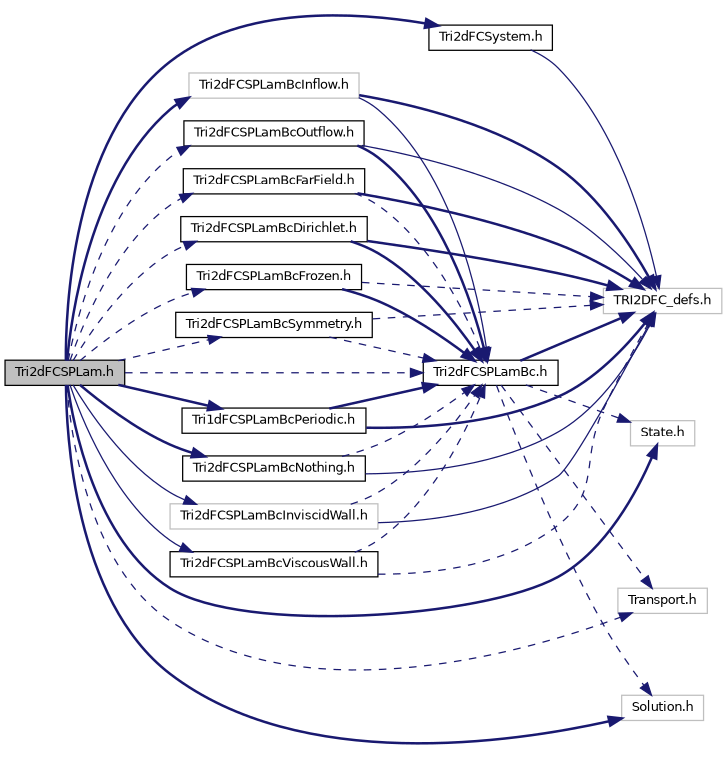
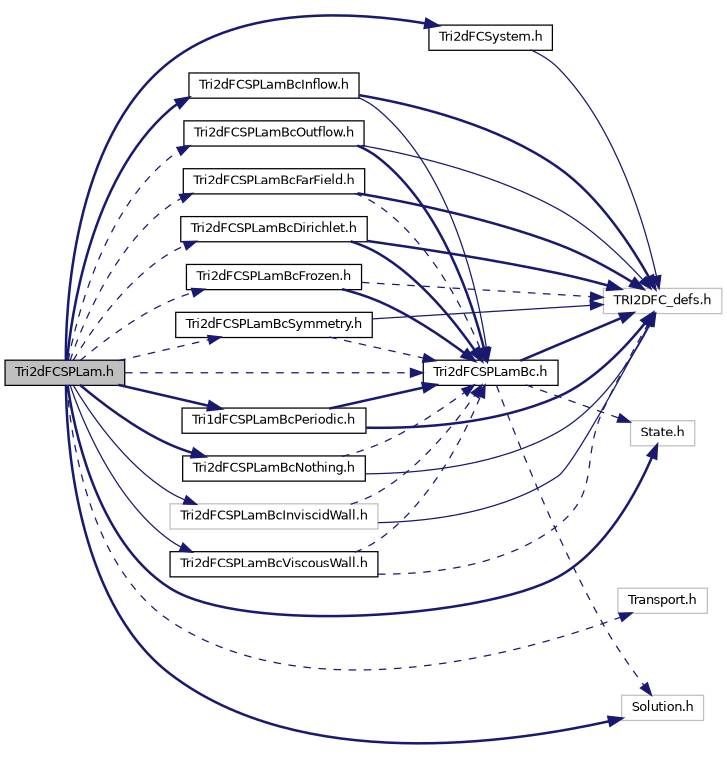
node "Tri2dFCSPLamBcInflow.h": color grey75 -> black
edge "Tri2dFCSPLamBcSymmetry.h" -> "TRI2DFC_defs.h": style dashed -> solid
edge "Tri2dFCSPLamBc.h" -> "Transport.h": removed
